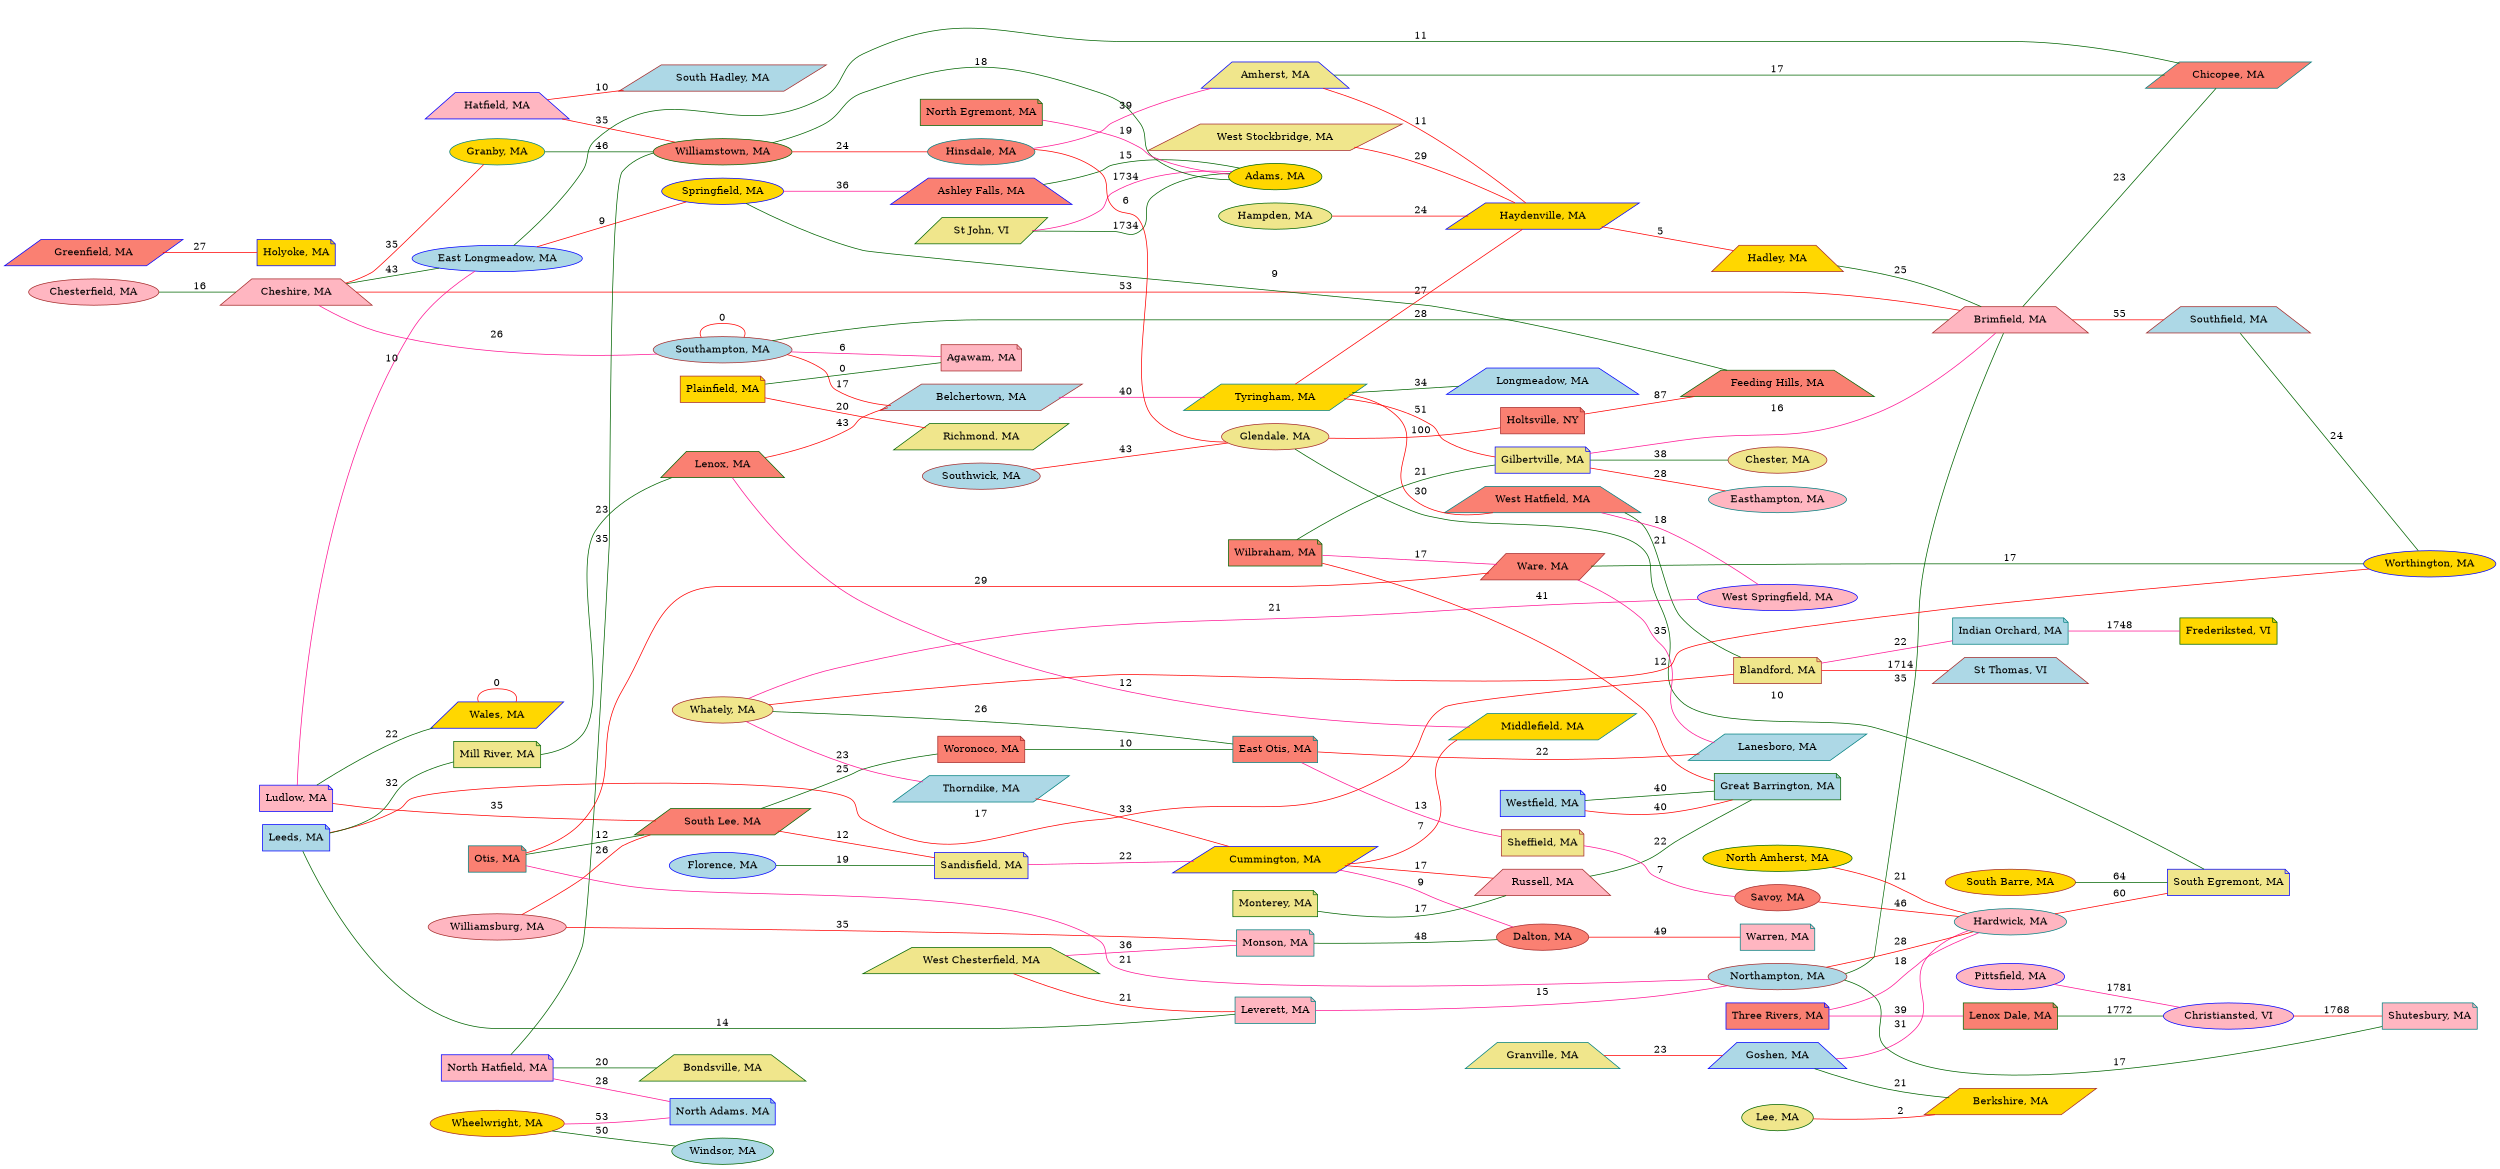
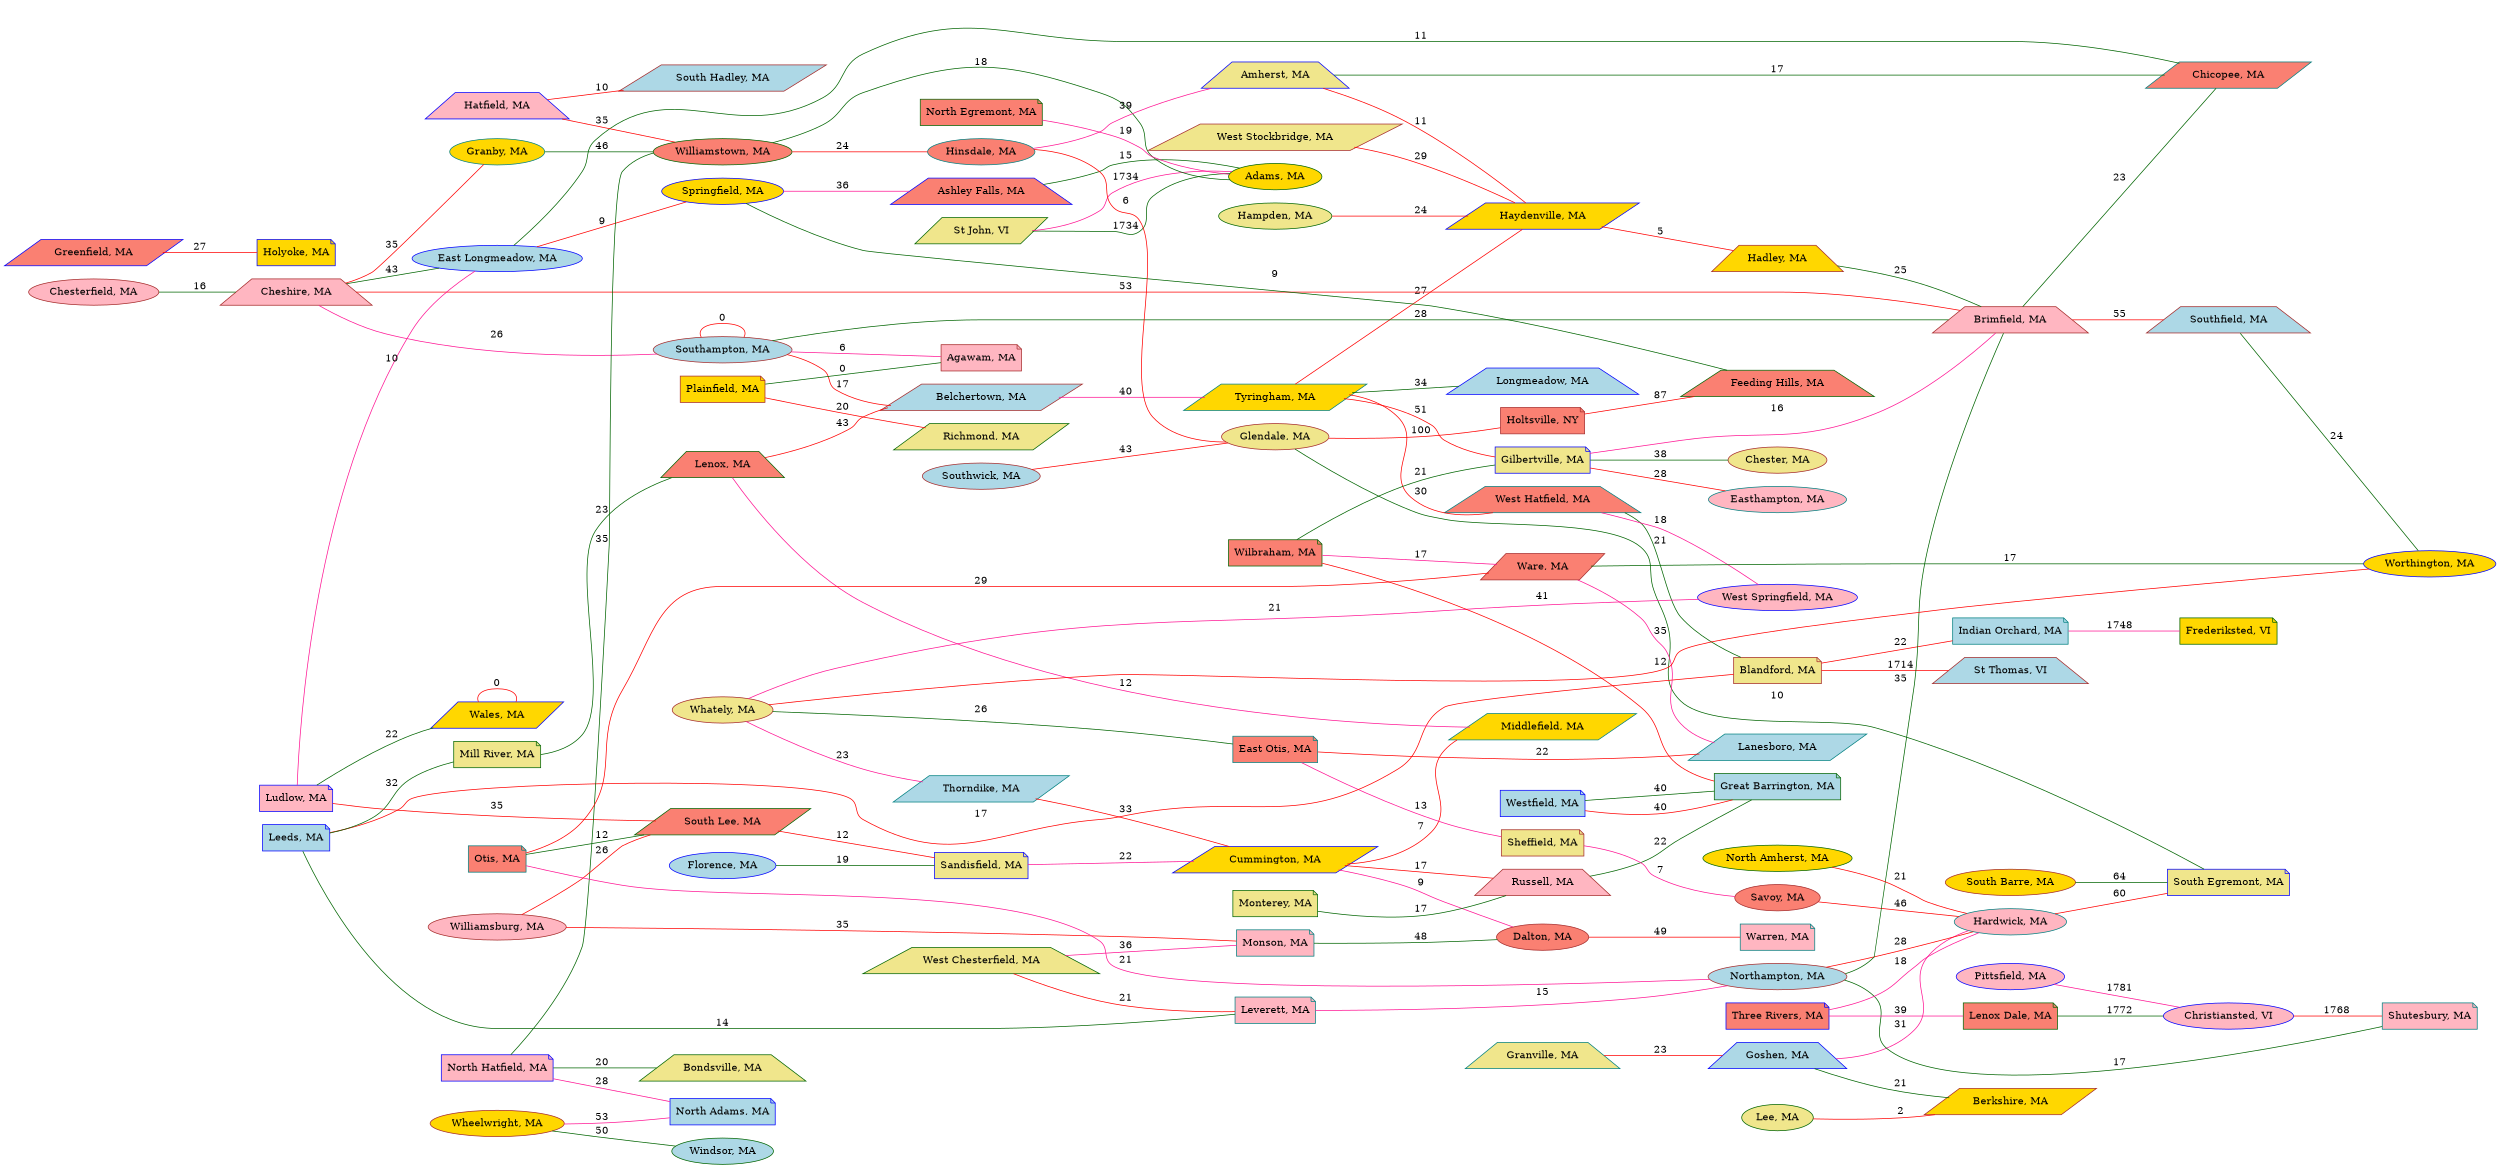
edge "Indian Orchard, MA" -- "Blandford, MA": color deeppink -> red
node "Woronoco, MA": removed
